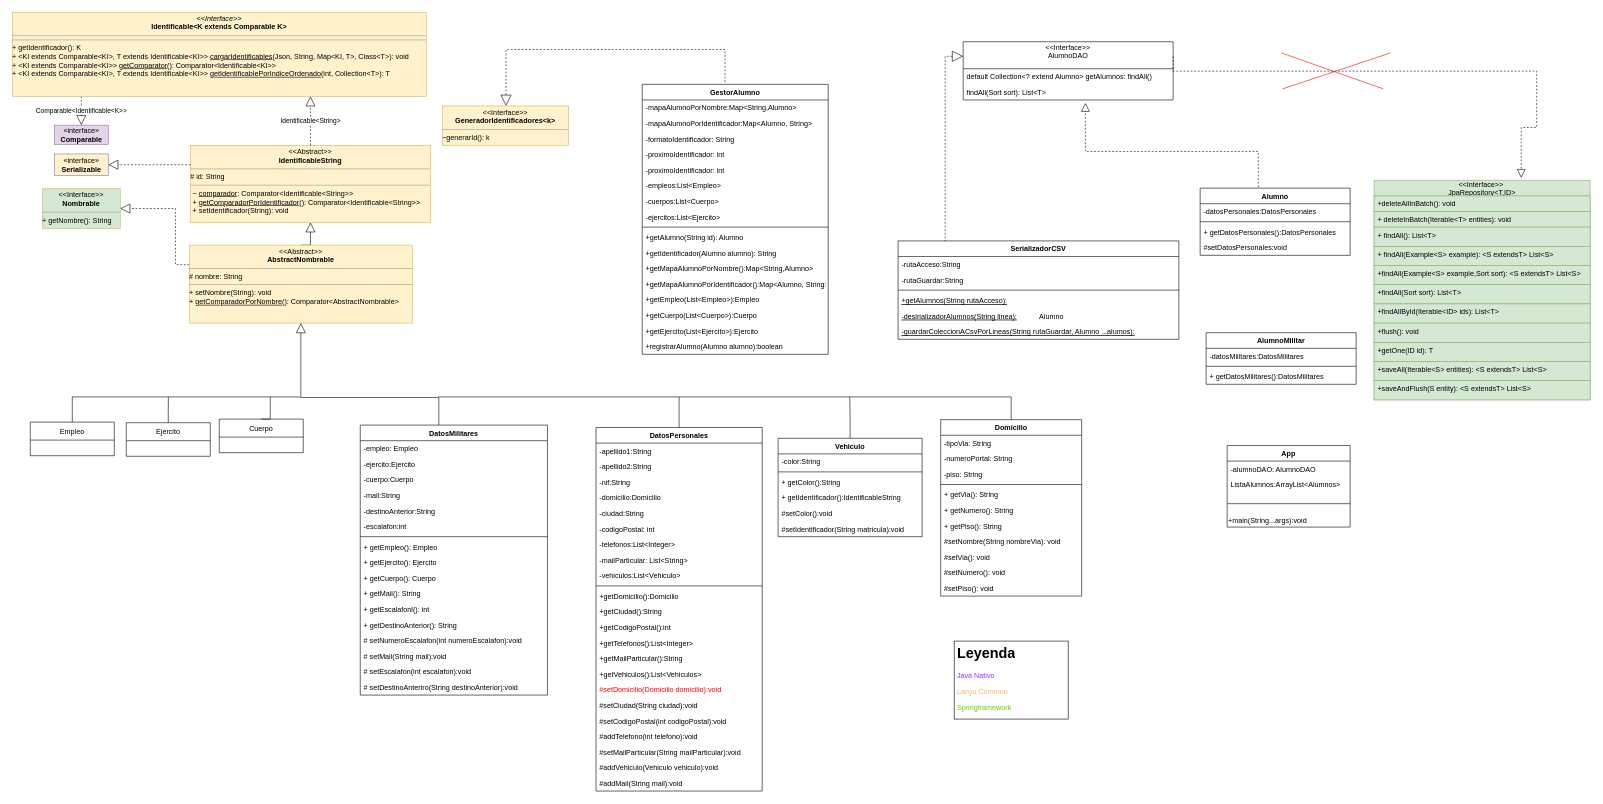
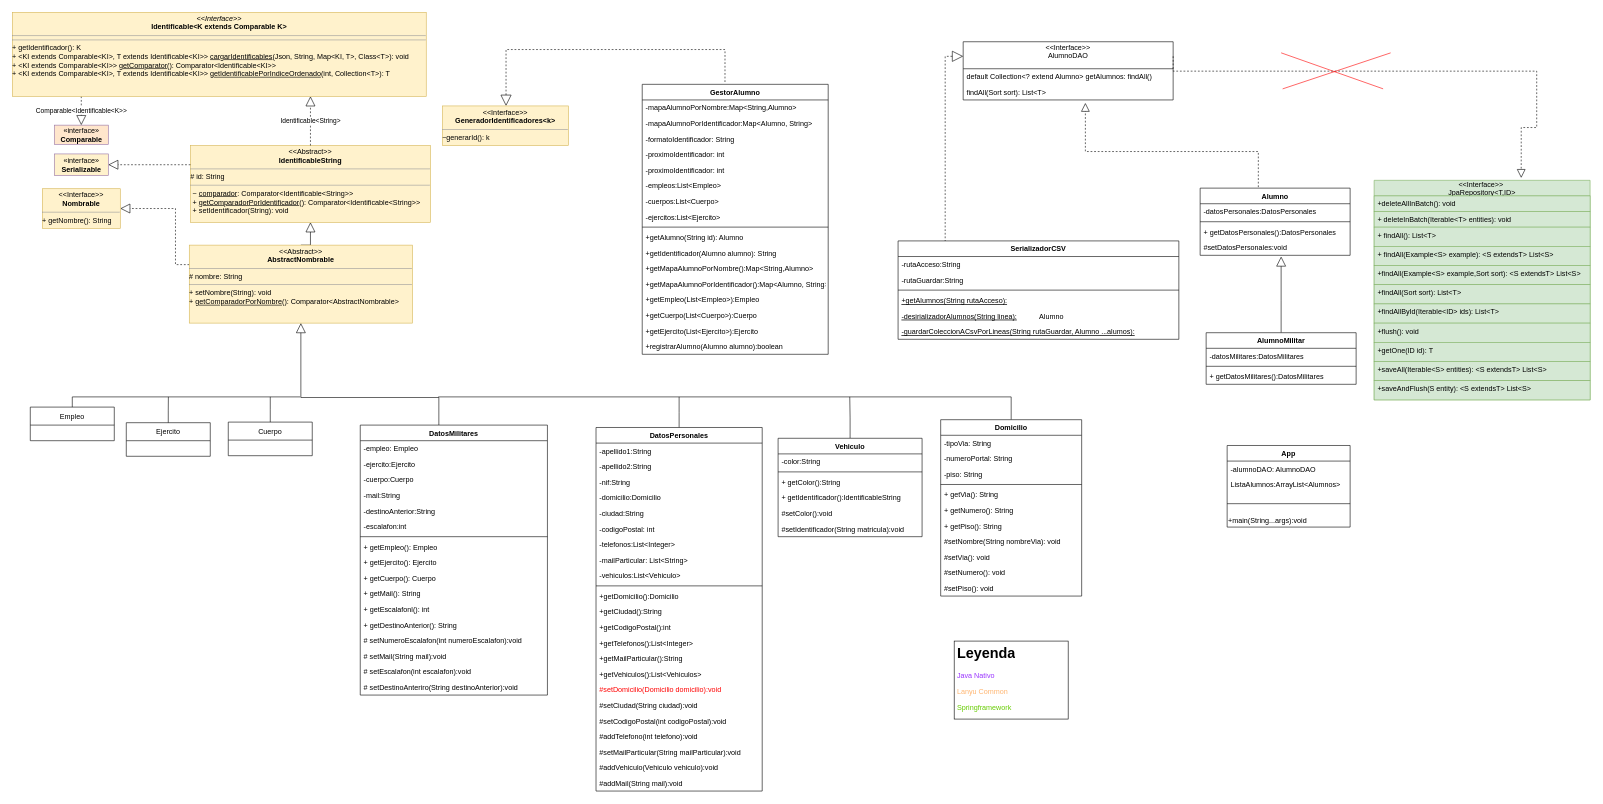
node "«interface» Comparable": fillcolor #e1d5e7 -> #ffe6cc
node "<<Interface>> Nombrable + getNombre(): String": fillcolor #d5e8d4 -> #fff2cc
edge "AlumnoMilitar" -> "#setDatosPersonales:void": added
node "Cuerpo": moved (261, 436) -> (270, 439)
node "Empleo": moved (72, 439) -> (72, 424)
